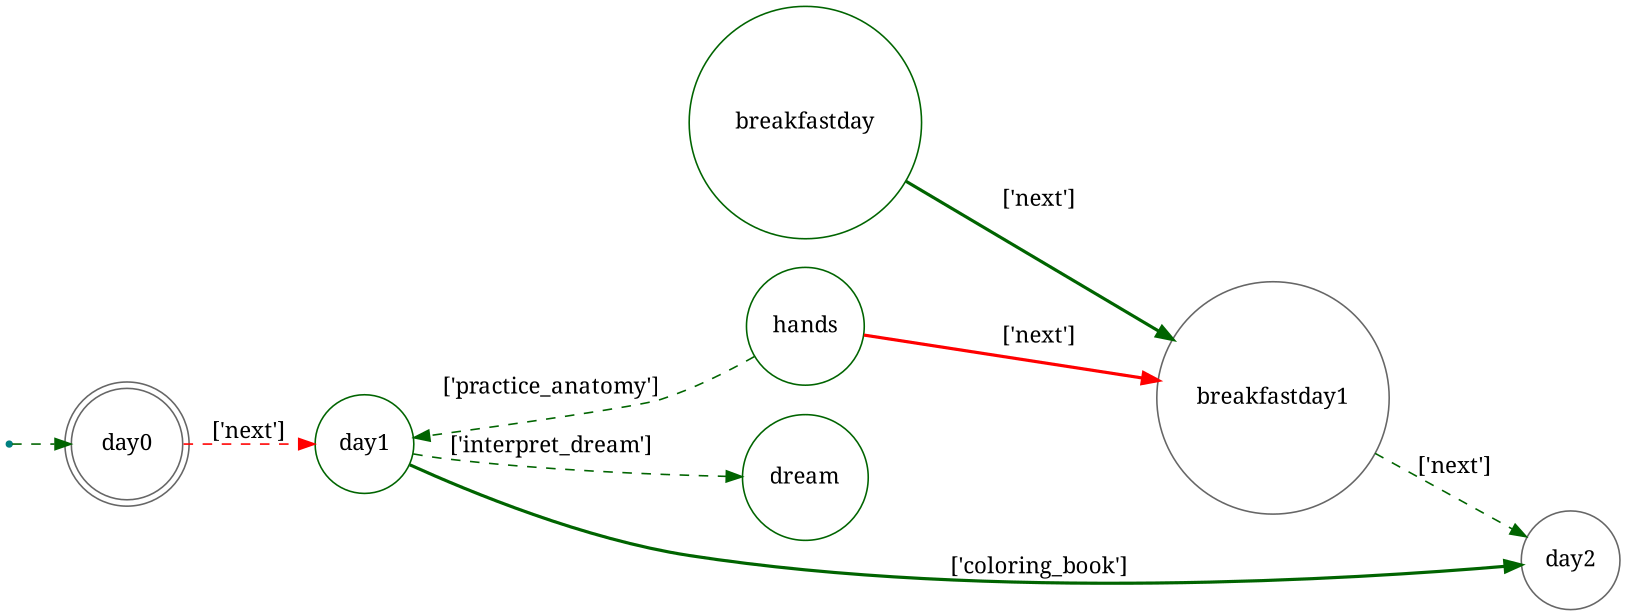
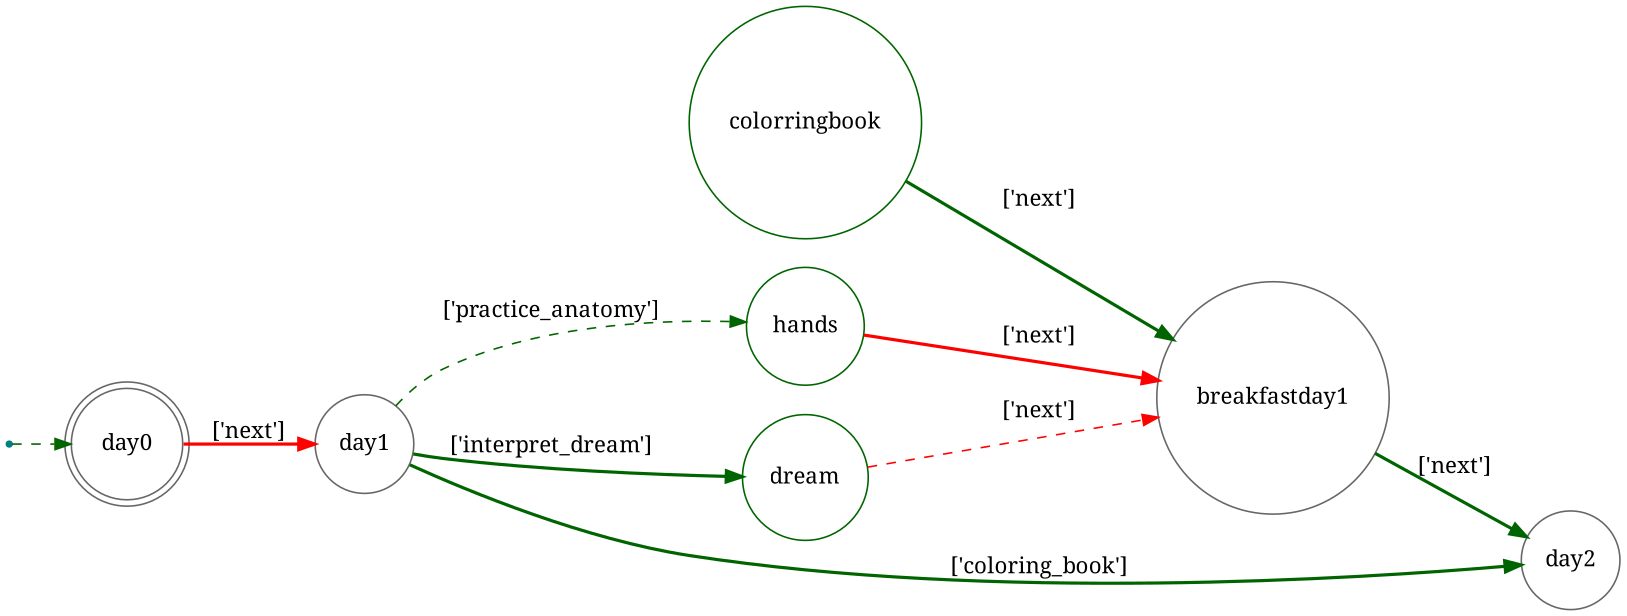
node "breakfastday": label "breakfastday" -> "colorringbook"
edge "hands" -> "day1": reversed
edge "day0" -> "day1": style dashed -> bold
node "day1": color darkgreen -> gray40
edge "dream" -> "breakfastday1": added, label "['next']"
edge "day1" -> "dream": style dashed -> bold
edge "breakfastday1" -> "day2": style dashed -> bold
